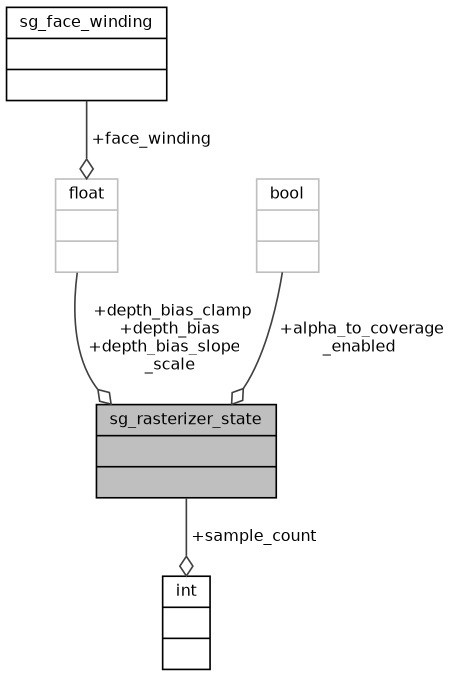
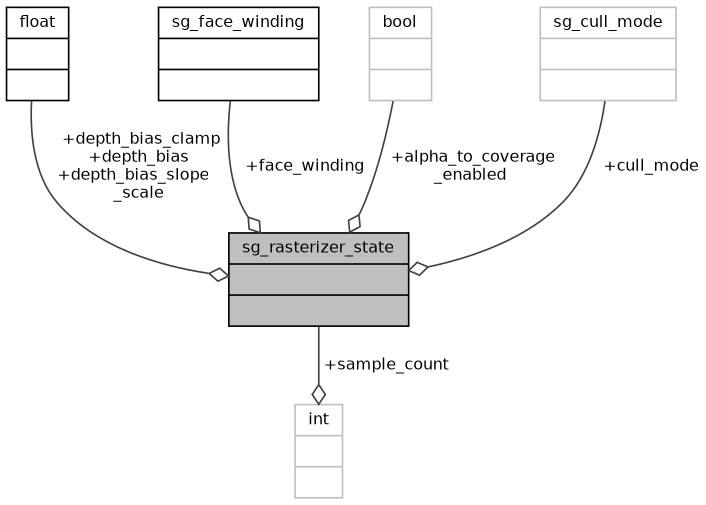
node "sg_cull_mode": added
edge "sg_face_winding" -> "float": now "sg_face_winding" -> "sg_rasterizer_state"
node "float": color grey75 -> black
node "int": color black -> grey75
